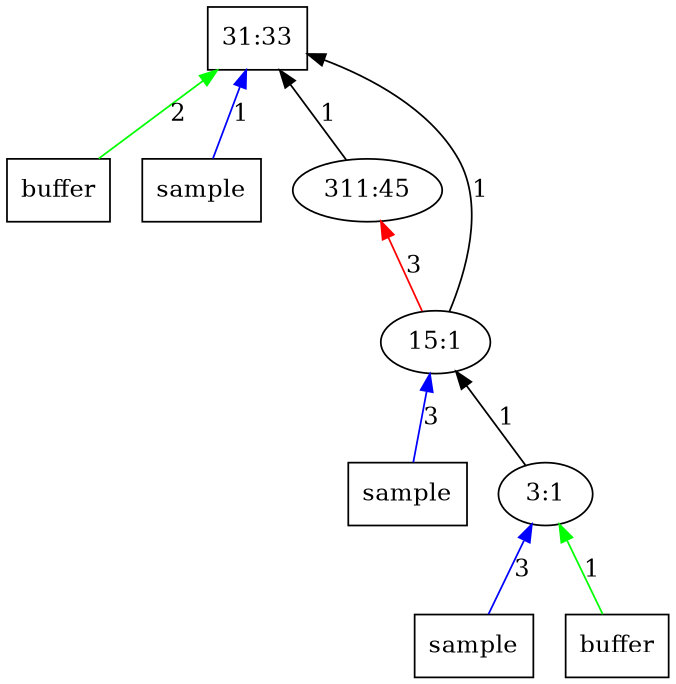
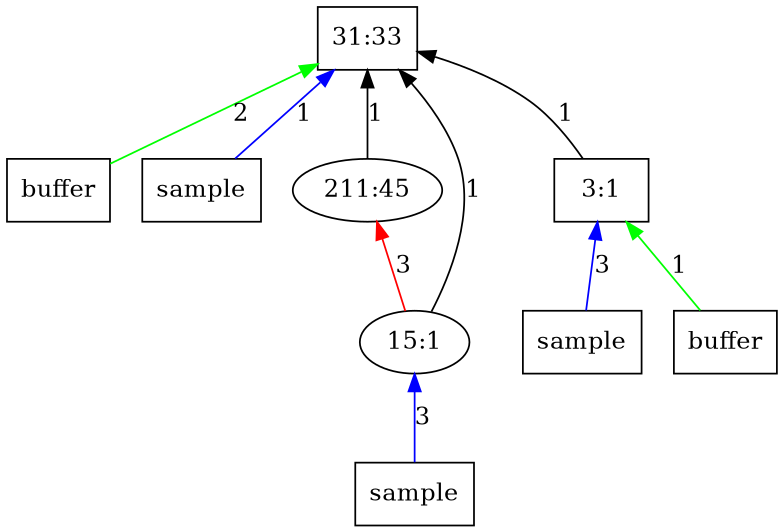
node "311:45": label "311:45" -> "211:45"
edge "3:1" -> "15:1": now "3:1" -> "31:33"
node "3:1": shape ellipse -> box
